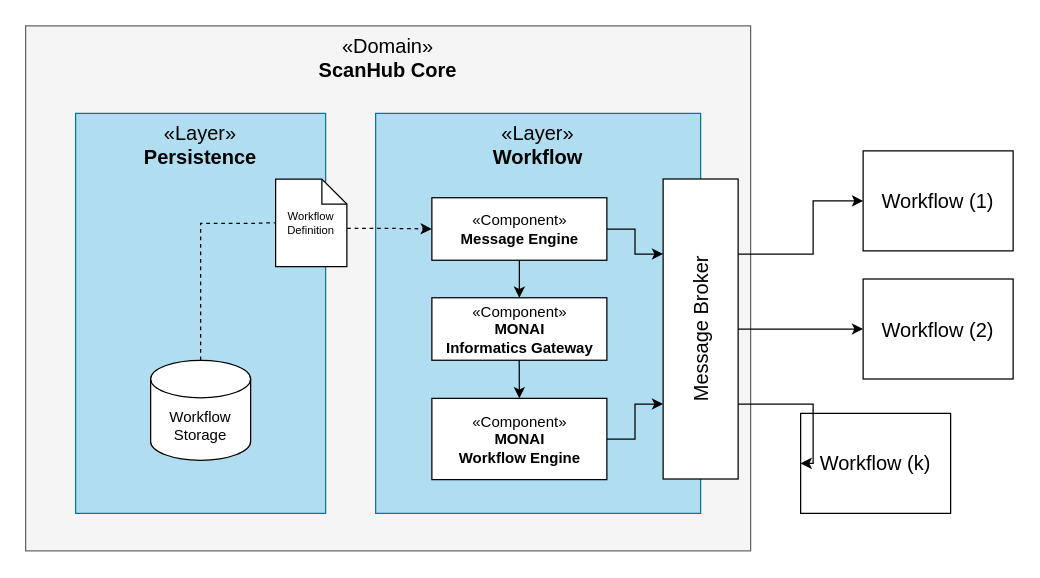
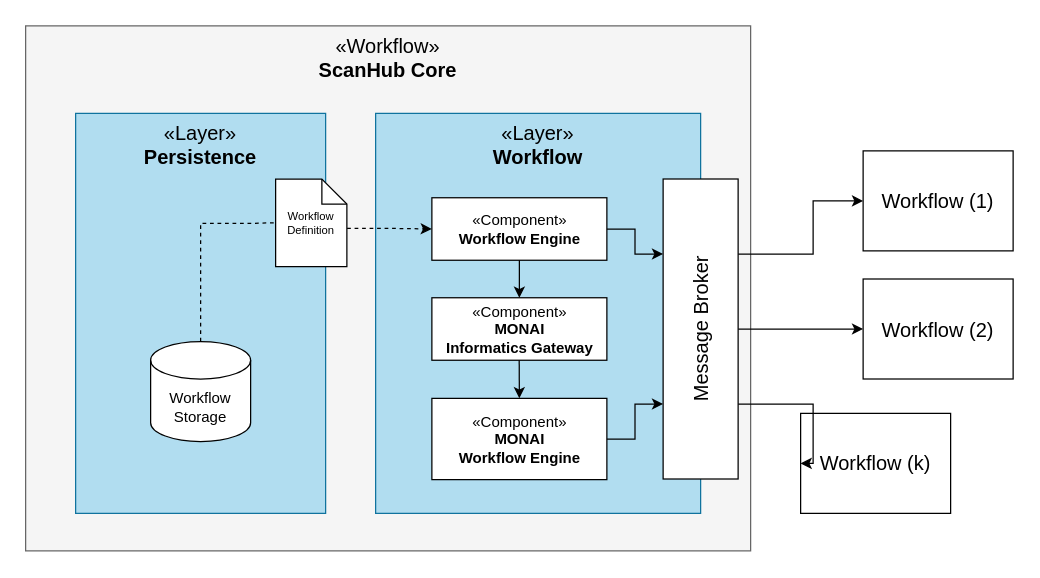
node "«Domain»ScanHub Core": label "«Domain»ScanHub Core" -> "«Workflow»ScanHub Core"
node "«Component» Message Engine": label "«Component» Message Engine" -> "«Component» Workflow Engine"
node "Workflow Storage": moved (201, 410) -> (201, 391)
